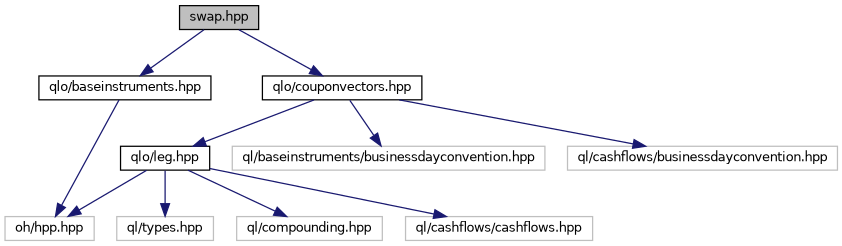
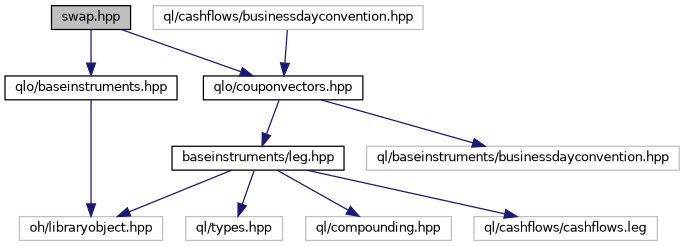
edge "qlo/couponvectors.hpp" -> "ql/cashflows/businessdayconvention.hpp": reversed
node "qlo/leg.hpp": label "qlo/leg.hpp" -> "baseinstruments/leg.hpp"
node "oh/hpp.hpp": label "oh/hpp.hpp" -> "oh/libraryobject.hpp"
node "ql/cashflows/cashflows.hpp": label "ql/cashflows/cashflows.hpp" -> "ql/cashflows/cashflows.leg"
